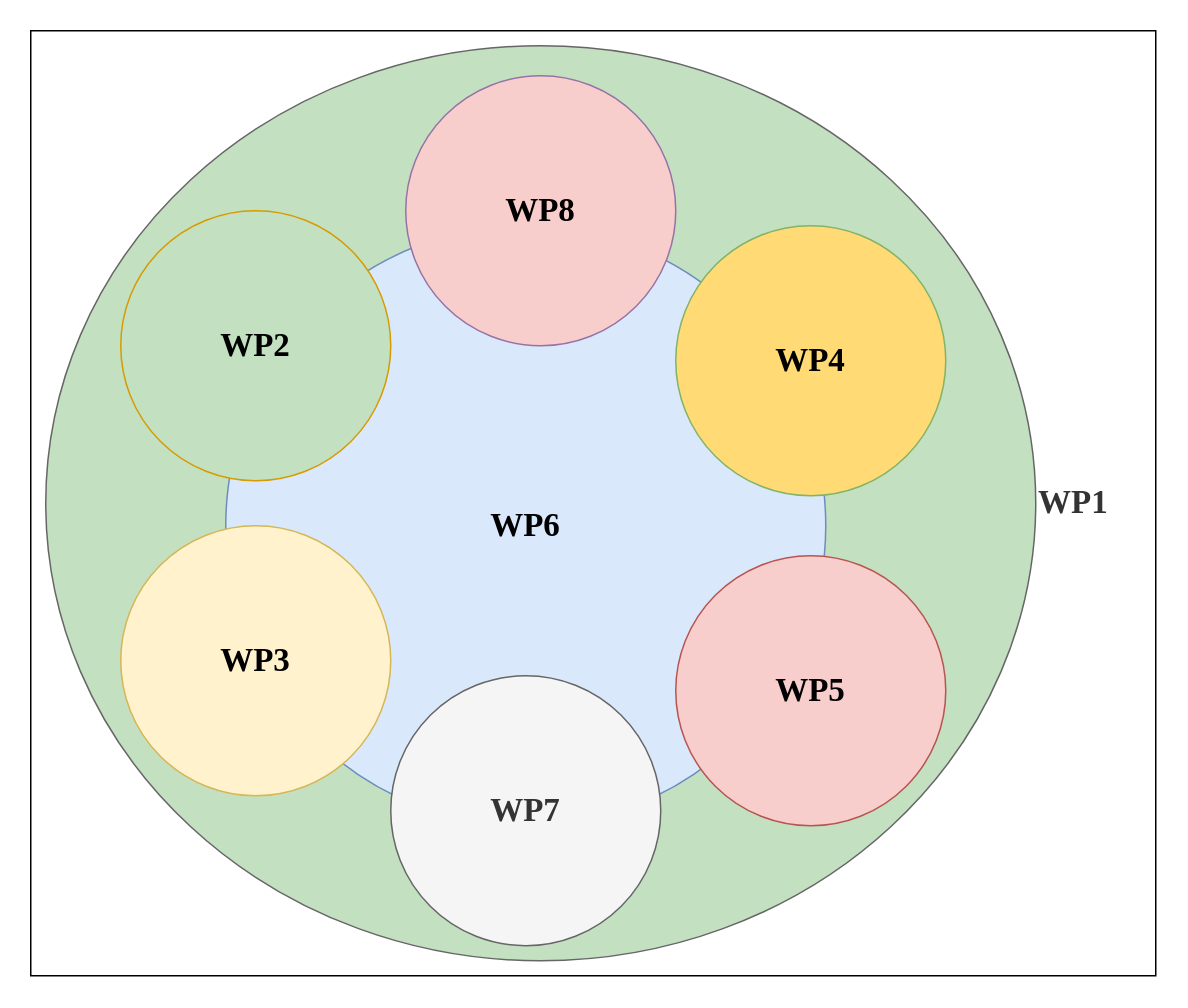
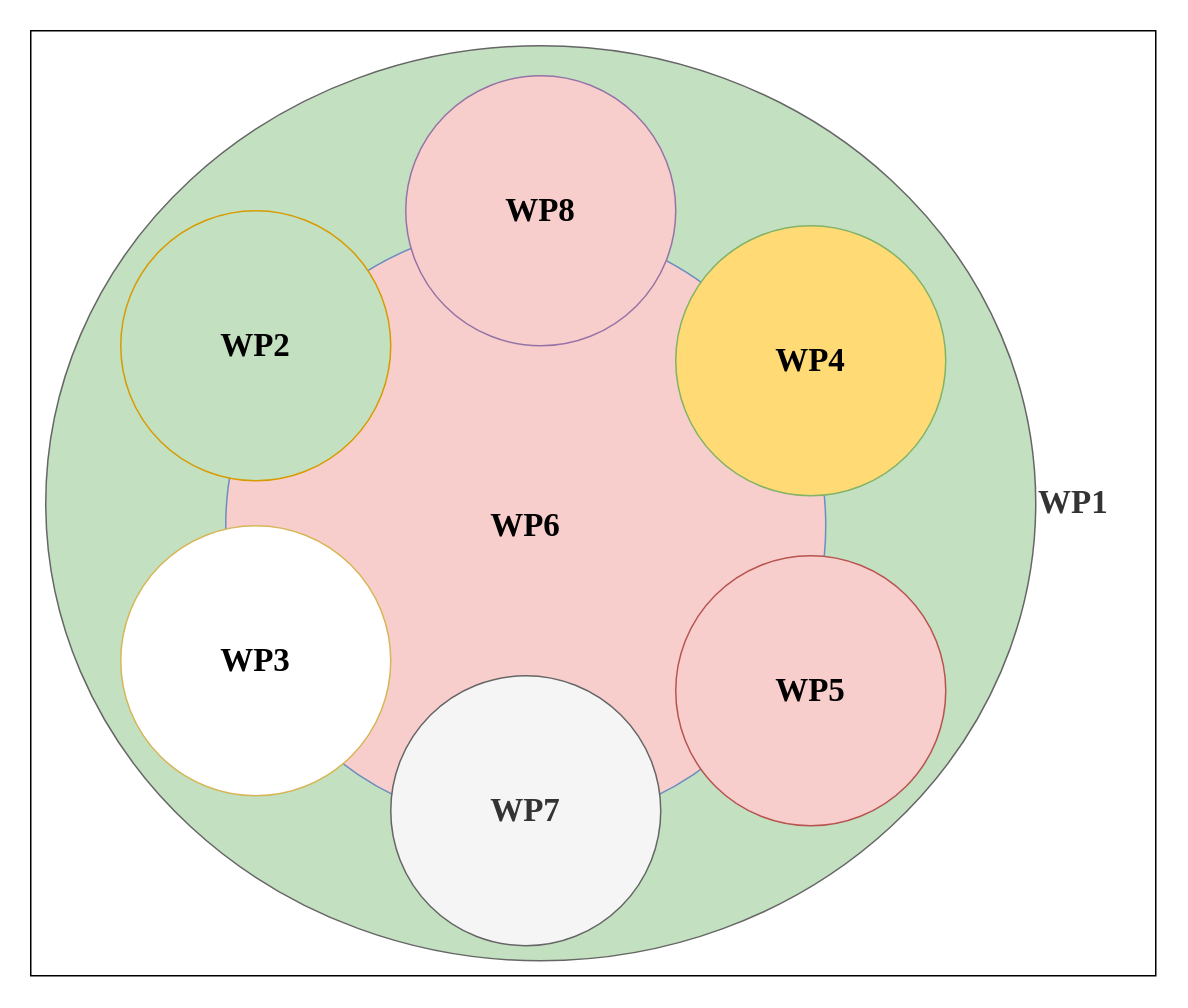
node "WP6": fillcolor #dae8fc -> #f8cecc
node "WP3": fillcolor #fff2cc -> #ffffff
